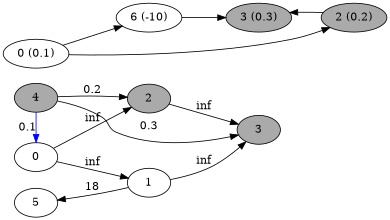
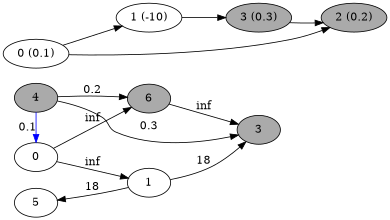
edge "2 (0.2)" -> "3 (0.3)": reversed
node "6 (-10)": label "6 (-10)" -> "1 (-10)"
node "2": label "2" -> "6"
edge "1" -> "3": label "inf" -> "18"
